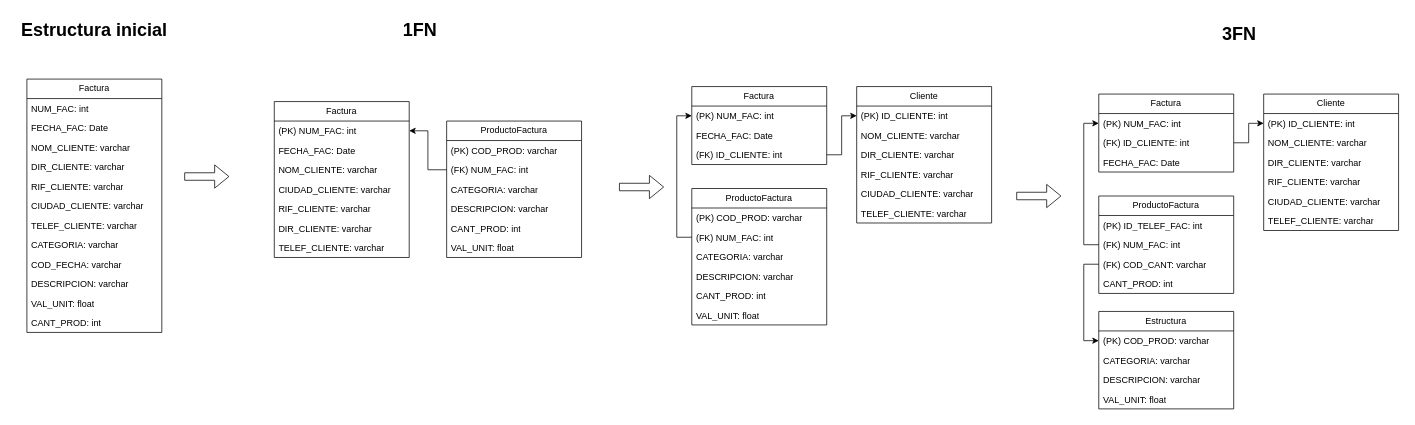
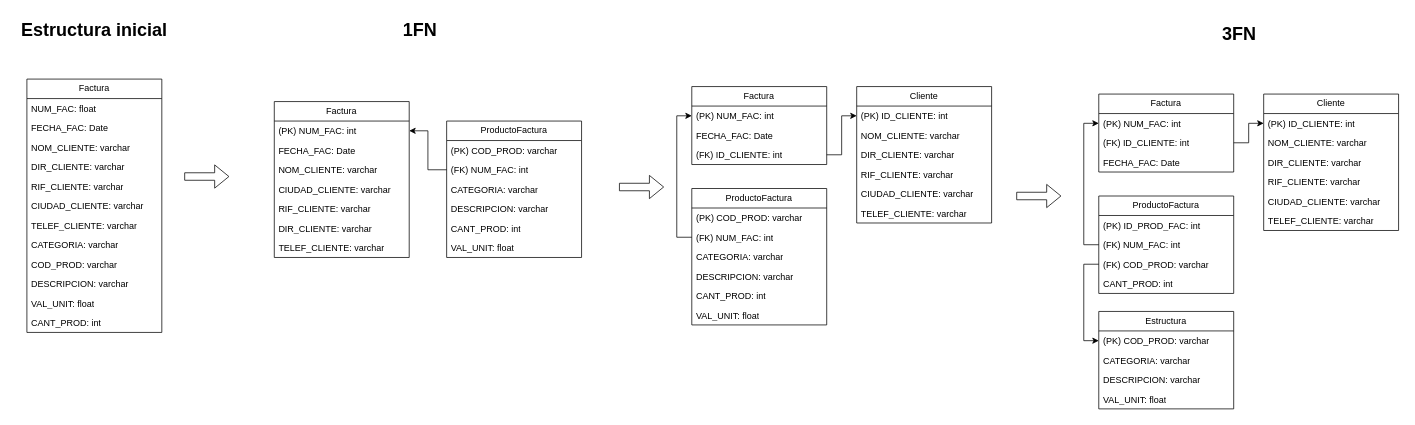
node "NUM_FAC: int": label "NUM_FAC: int" -> "NUM_FAC: float"
node "(PK) ID_TELEF_FAC: int": label "(PK) ID_TELEF_FAC: int" -> "(PK) ID_PROD_FAC: int"
node "COD_FECHA: varchar": label "COD_FECHA: varchar" -> "COD_PROD: varchar"
node "(FK) COD_CANT: varchar": label "(FK) COD_CANT: varchar" -> "(FK) COD_PROD: varchar"
